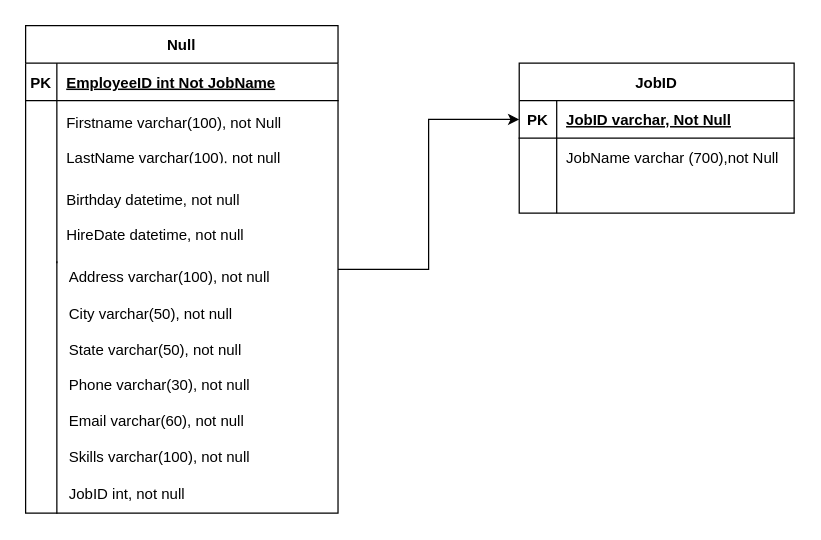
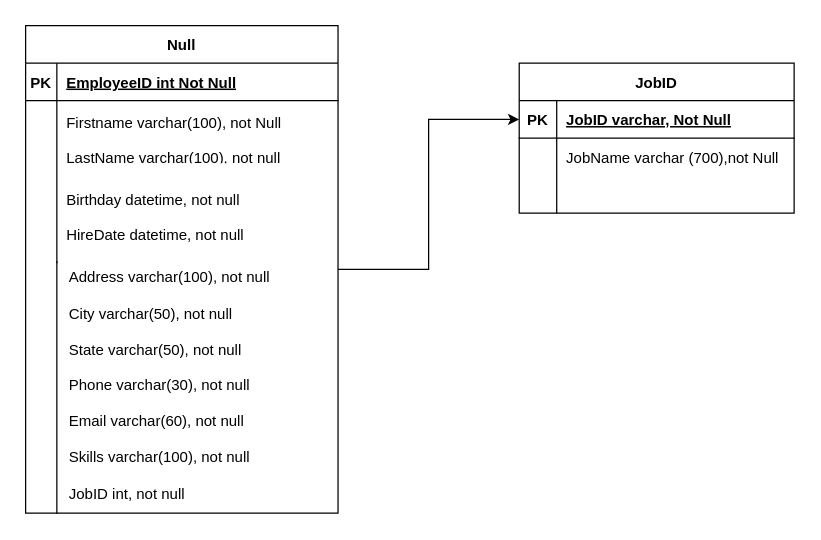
node "EmployeeID int Not JobName": label "EmployeeID int Not JobName" -> "EmployeeID int Not Null"
